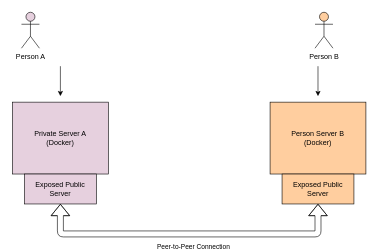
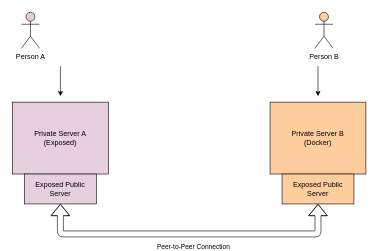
node "Private Server A (Docker)": label "Private Server A (Docker)" -> "Private Server A (Exposed)"
node "Person Server B (Docker)": label "Person Server B (Docker)" -> "Private Server B (Docker)"
